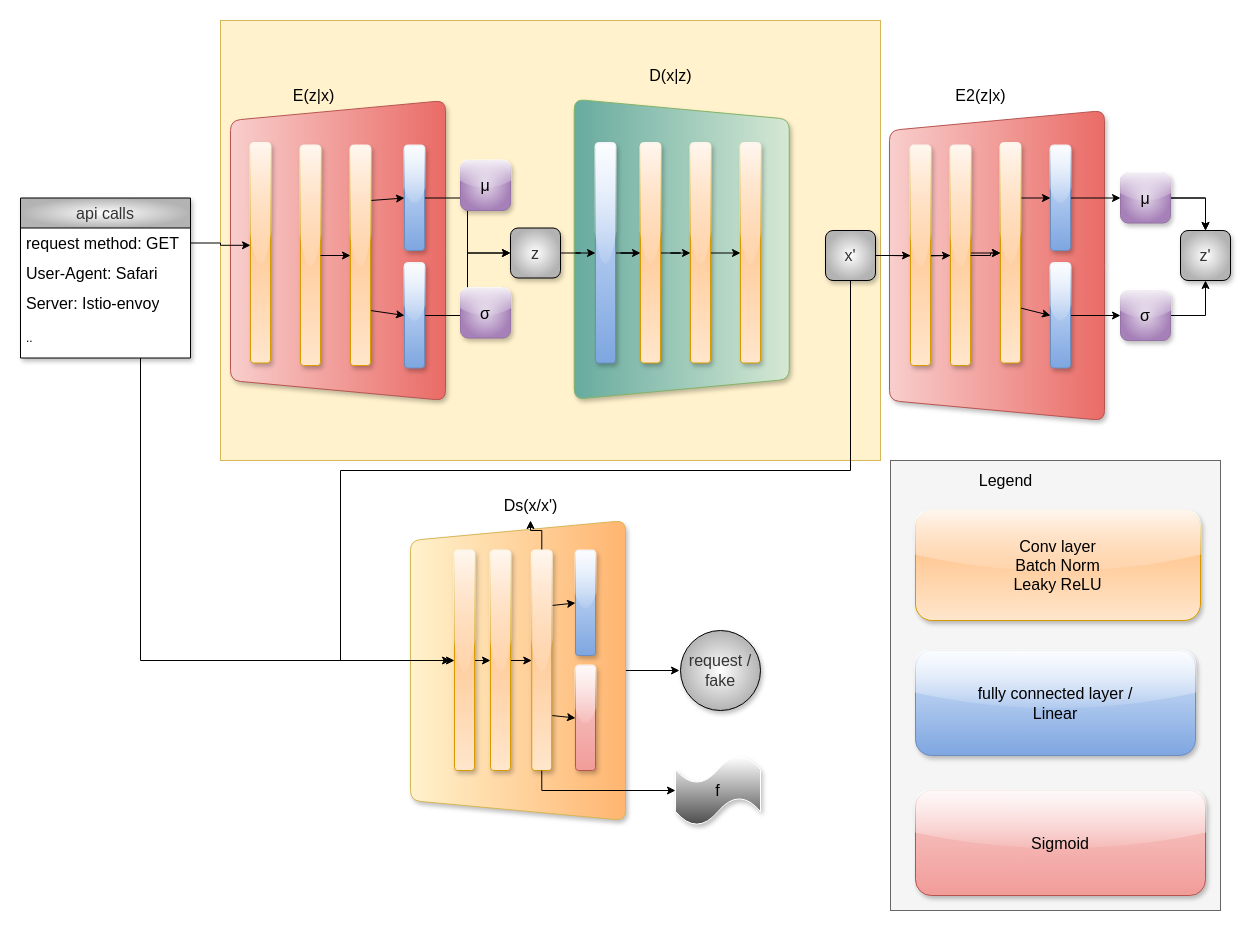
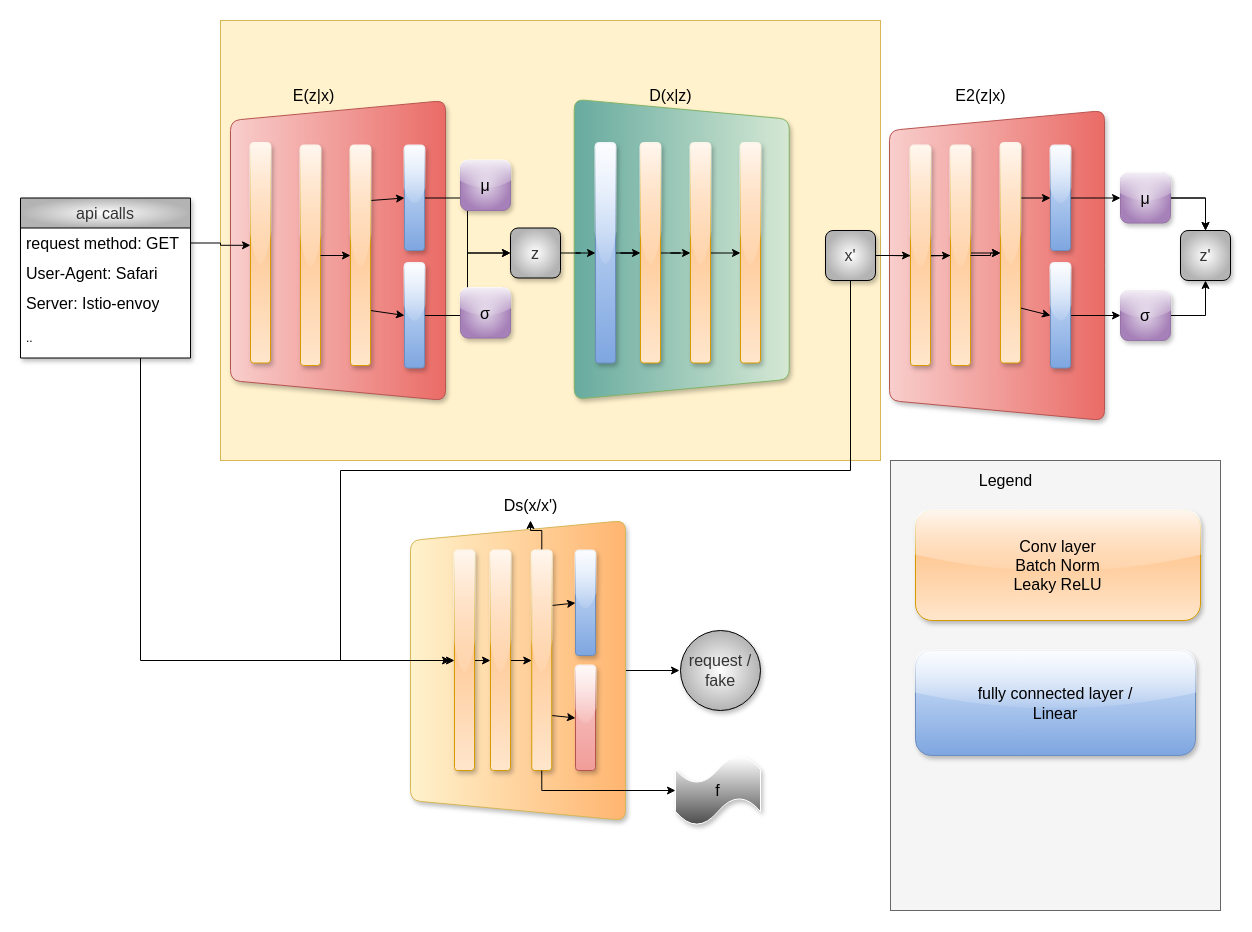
node "D(x|z)": moved (671, 76) -> (671, 96)
node "Sigmoid": removed
